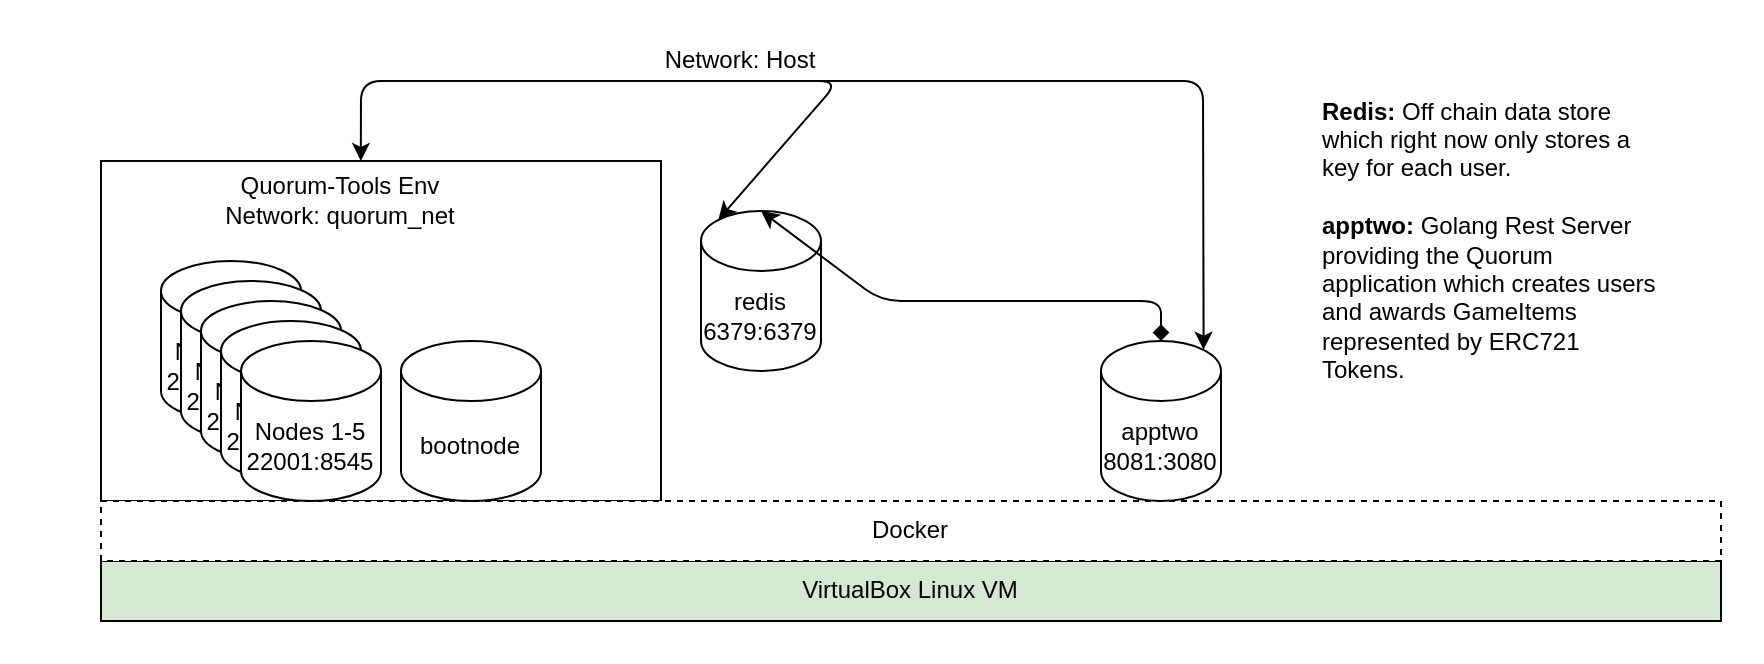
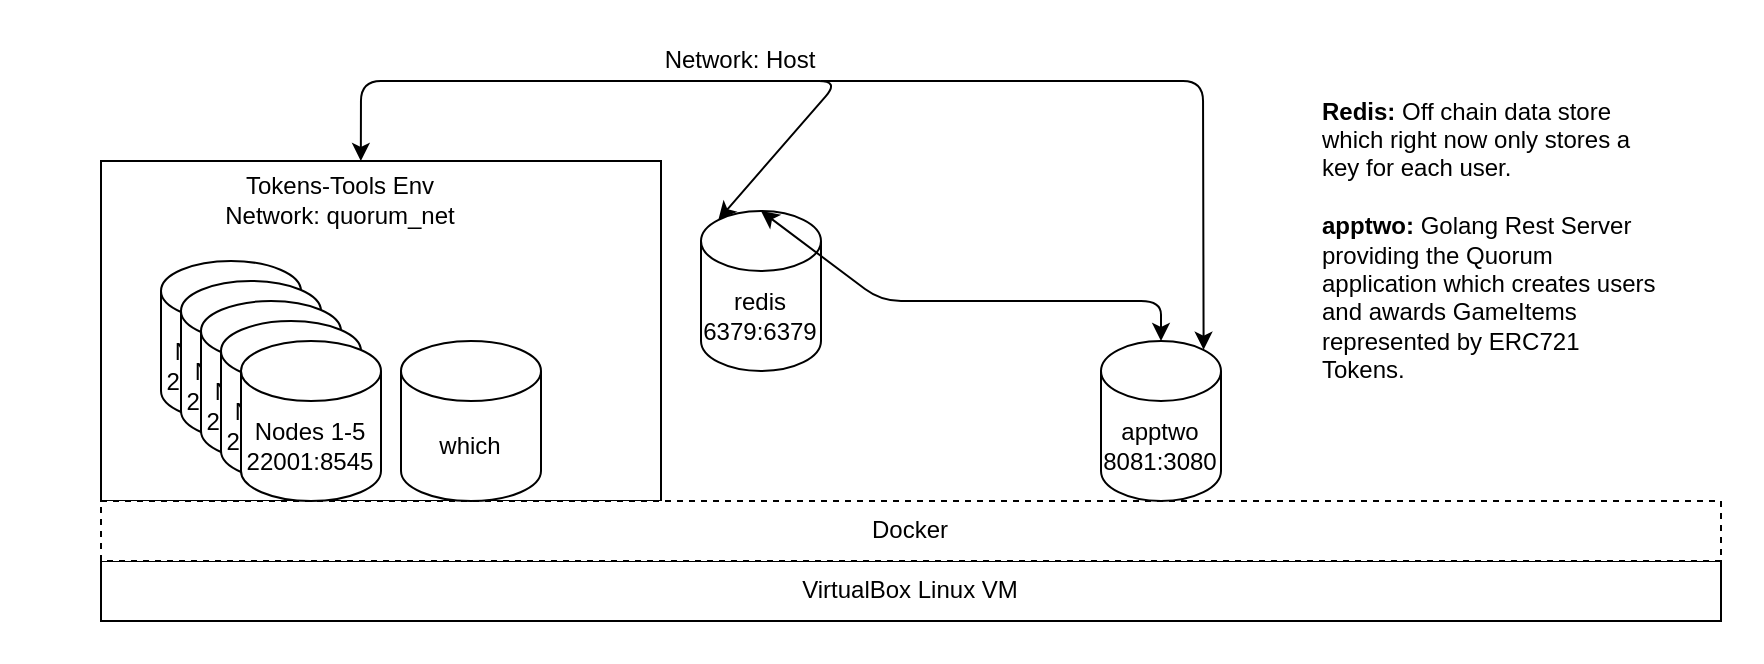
node "Quorum-Tools Env Network: quorum_net": label "Quorum-Tools Env Network: quorum_net" -> "Tokens-Tools Env Network: quorum_net"
edge "redis 6379:6379" -- "apptwo 8081:3080": arrowhead diamond -> classic
node "bootnode": label "bootnode" -> "which"
node "VirtualBox Linux VM": fillcolor #d5e8d4 -> #ffffff
